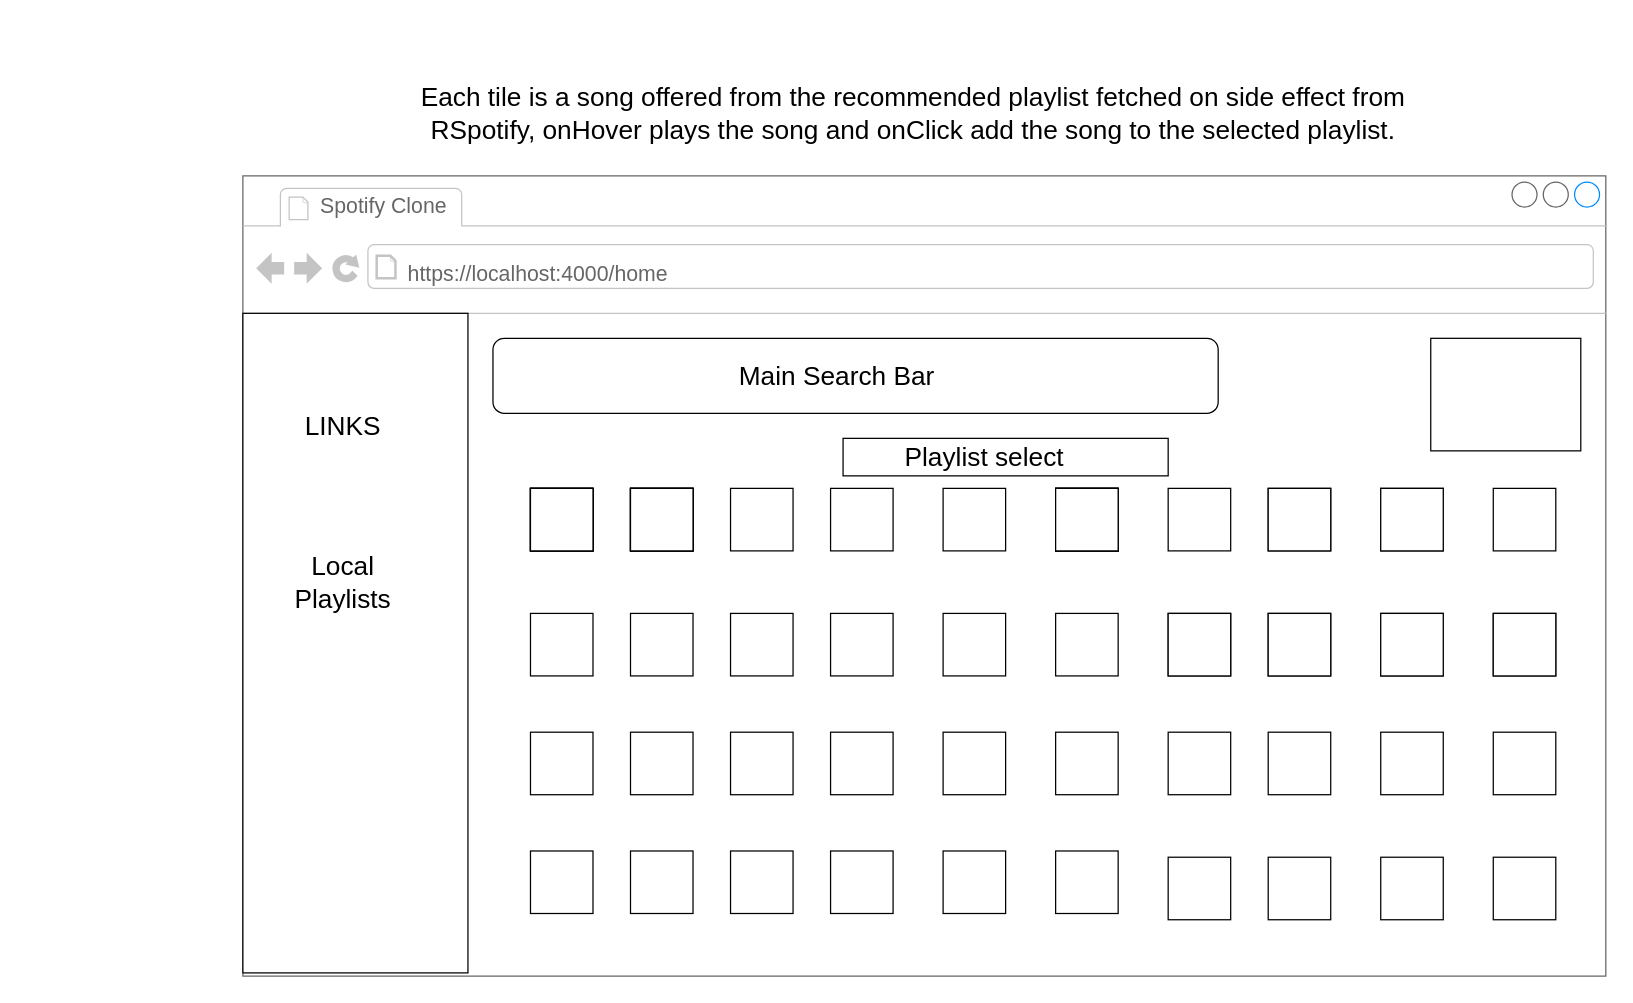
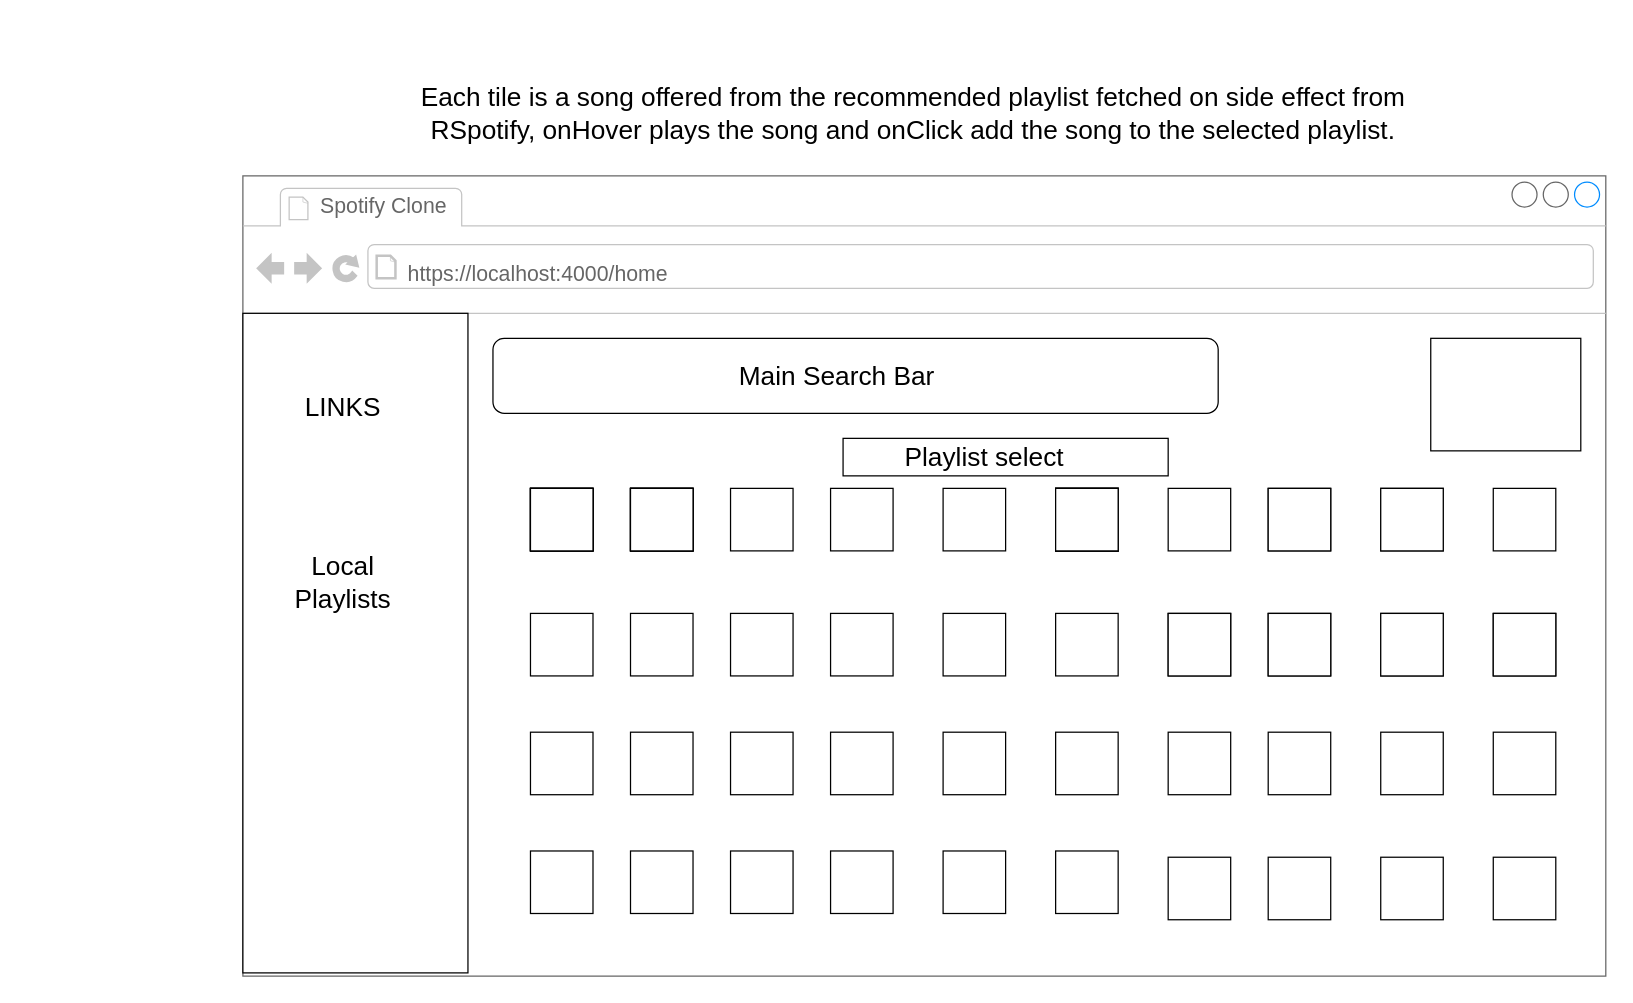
node "LINKS": moved (343, 426) -> (343, 407)
